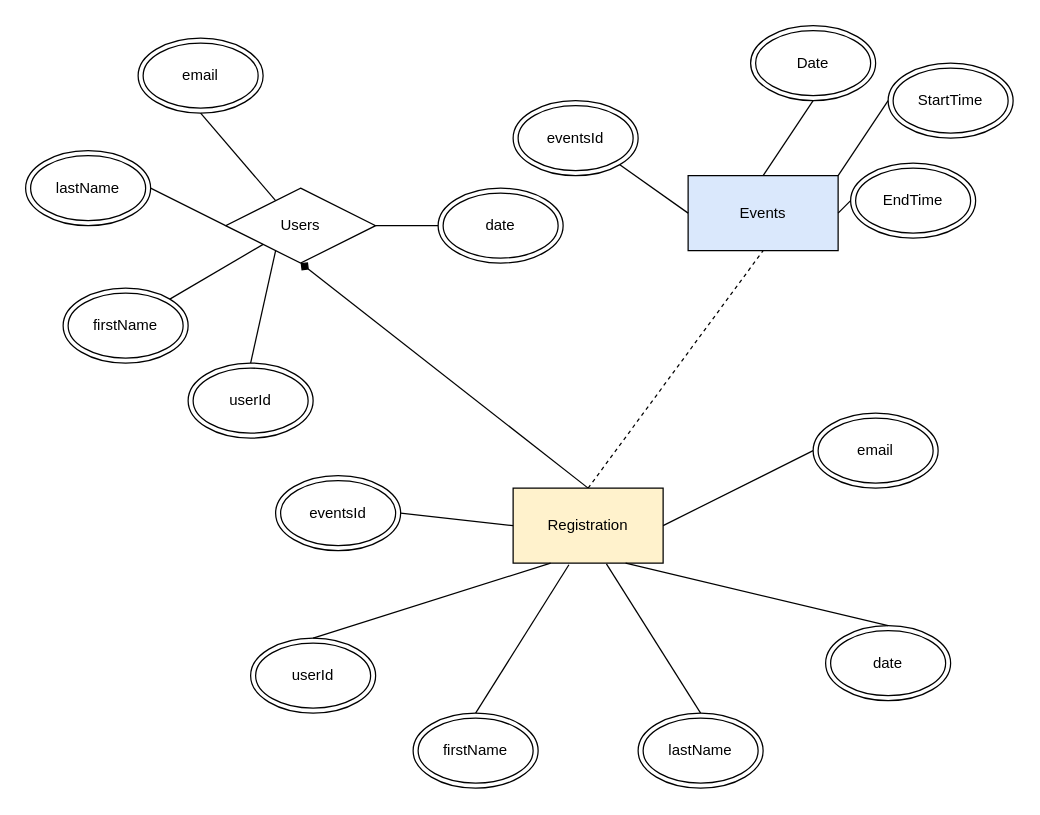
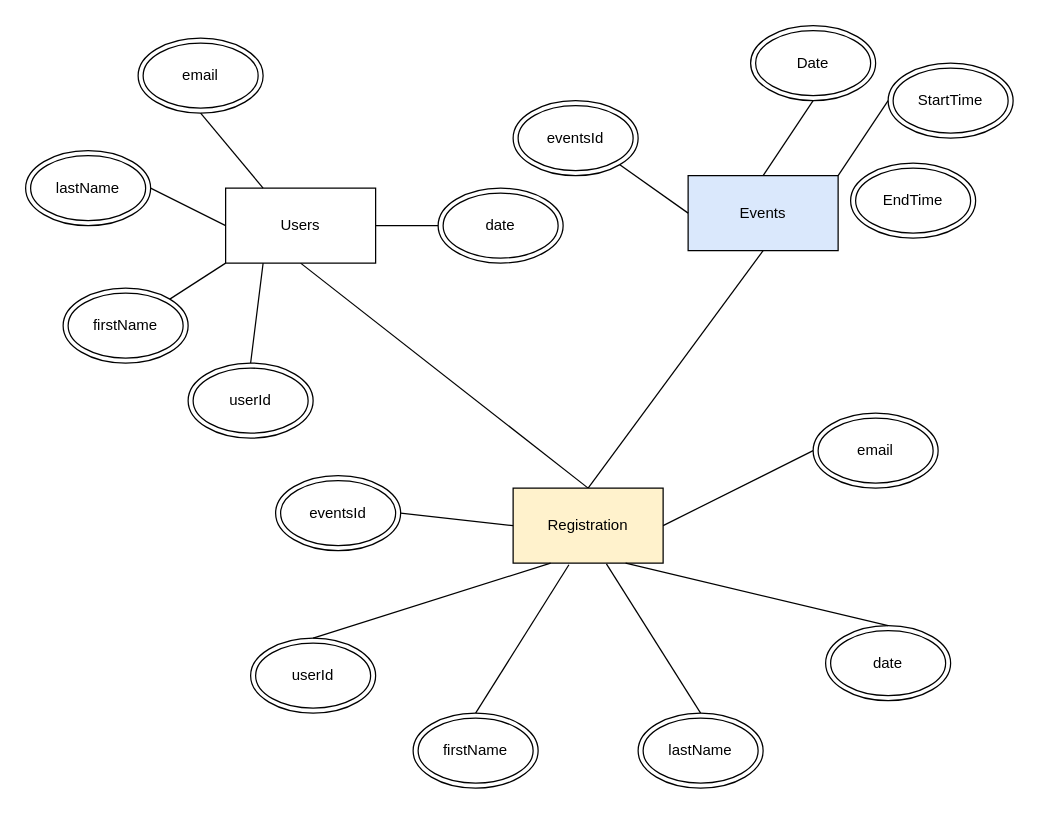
edge "EndTime" -- "Events": removed
node "Users": shape diamond -> rectangle
edge "Registration" -> "Users": arrowhead diamond -> none
edge "Events" -- "Registration": style dashed -> solid
